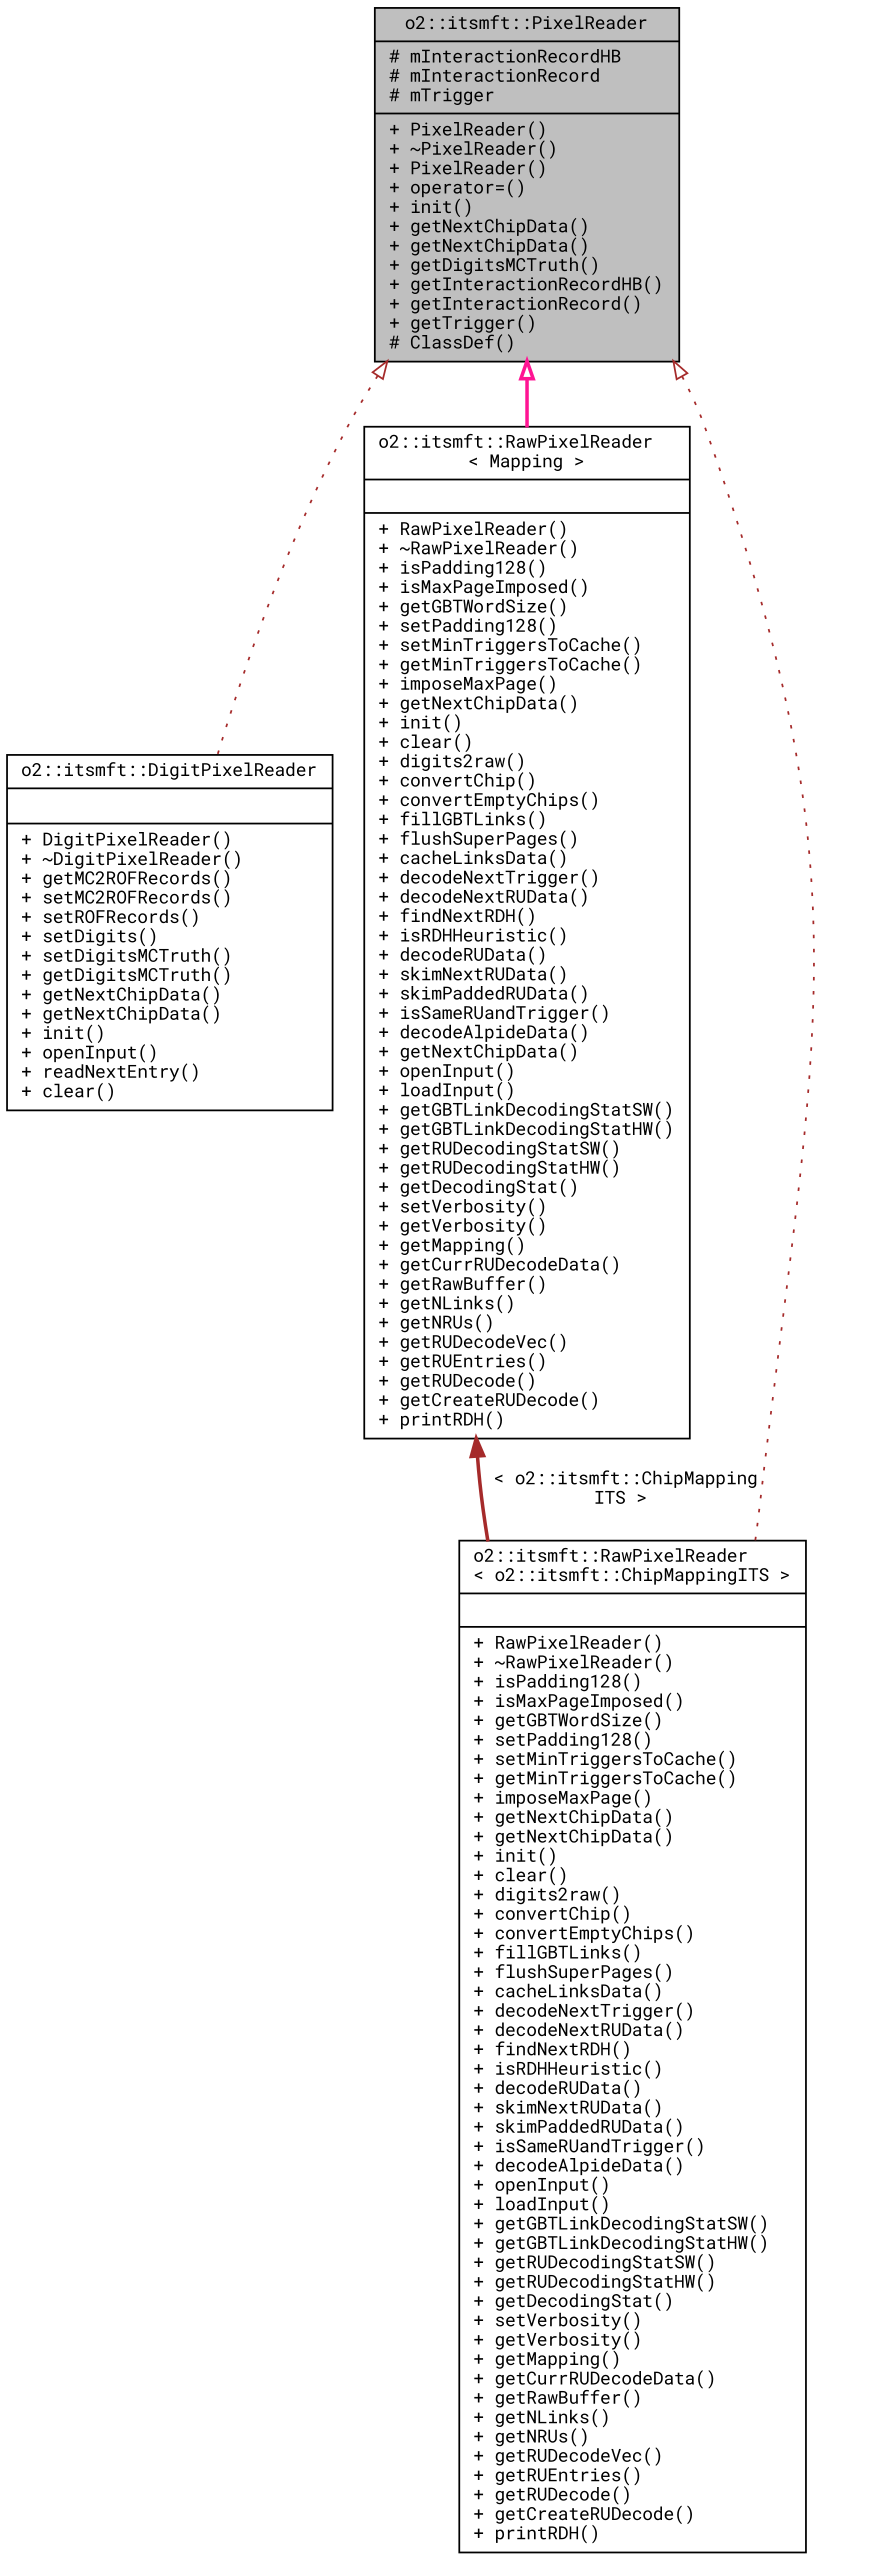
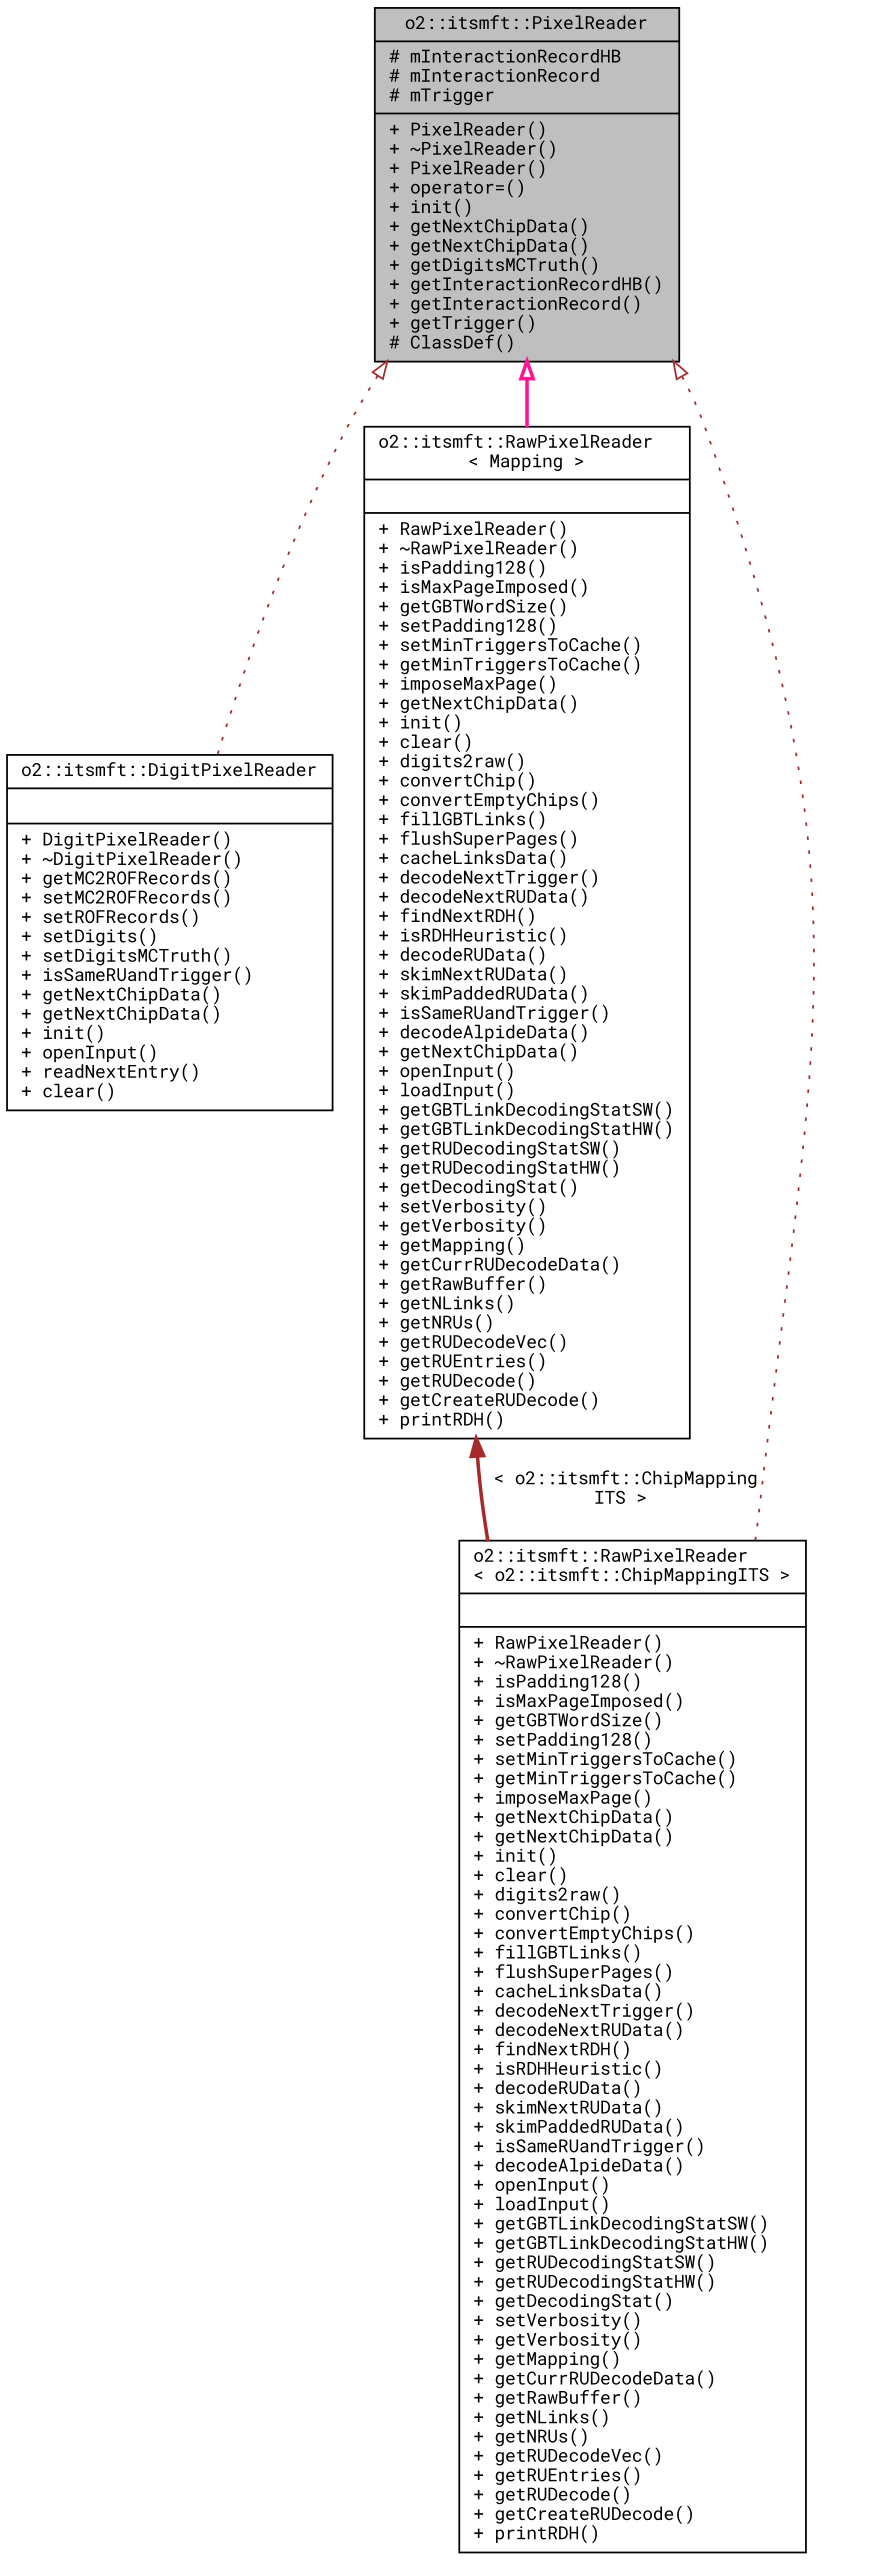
node "o2::itsmft::DigitPixelReader": text "+ getDigitsMCTruth()" -> "+ isSameRUandTrigger()"
